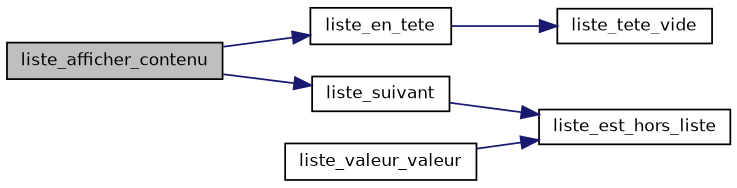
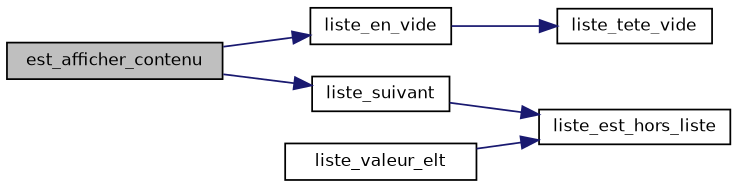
node "liste_en_tete": label "liste_en_tete" -> "liste_en_vide"
node "liste_afficher_contenu": label "liste_afficher_contenu" -> "est_afficher_contenu"
node "liste_valeur_valeur": label "liste_valeur_valeur" -> "liste_valeur_elt"
